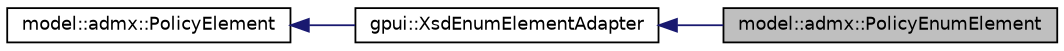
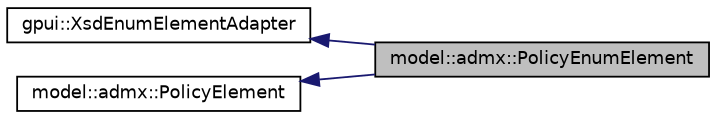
edge "gpui::XsdEnumElementAdapter" -> "model::admx::PolicyElement": now "model::admx::PolicyEnumElement" -> "model::admx::PolicyElement"
